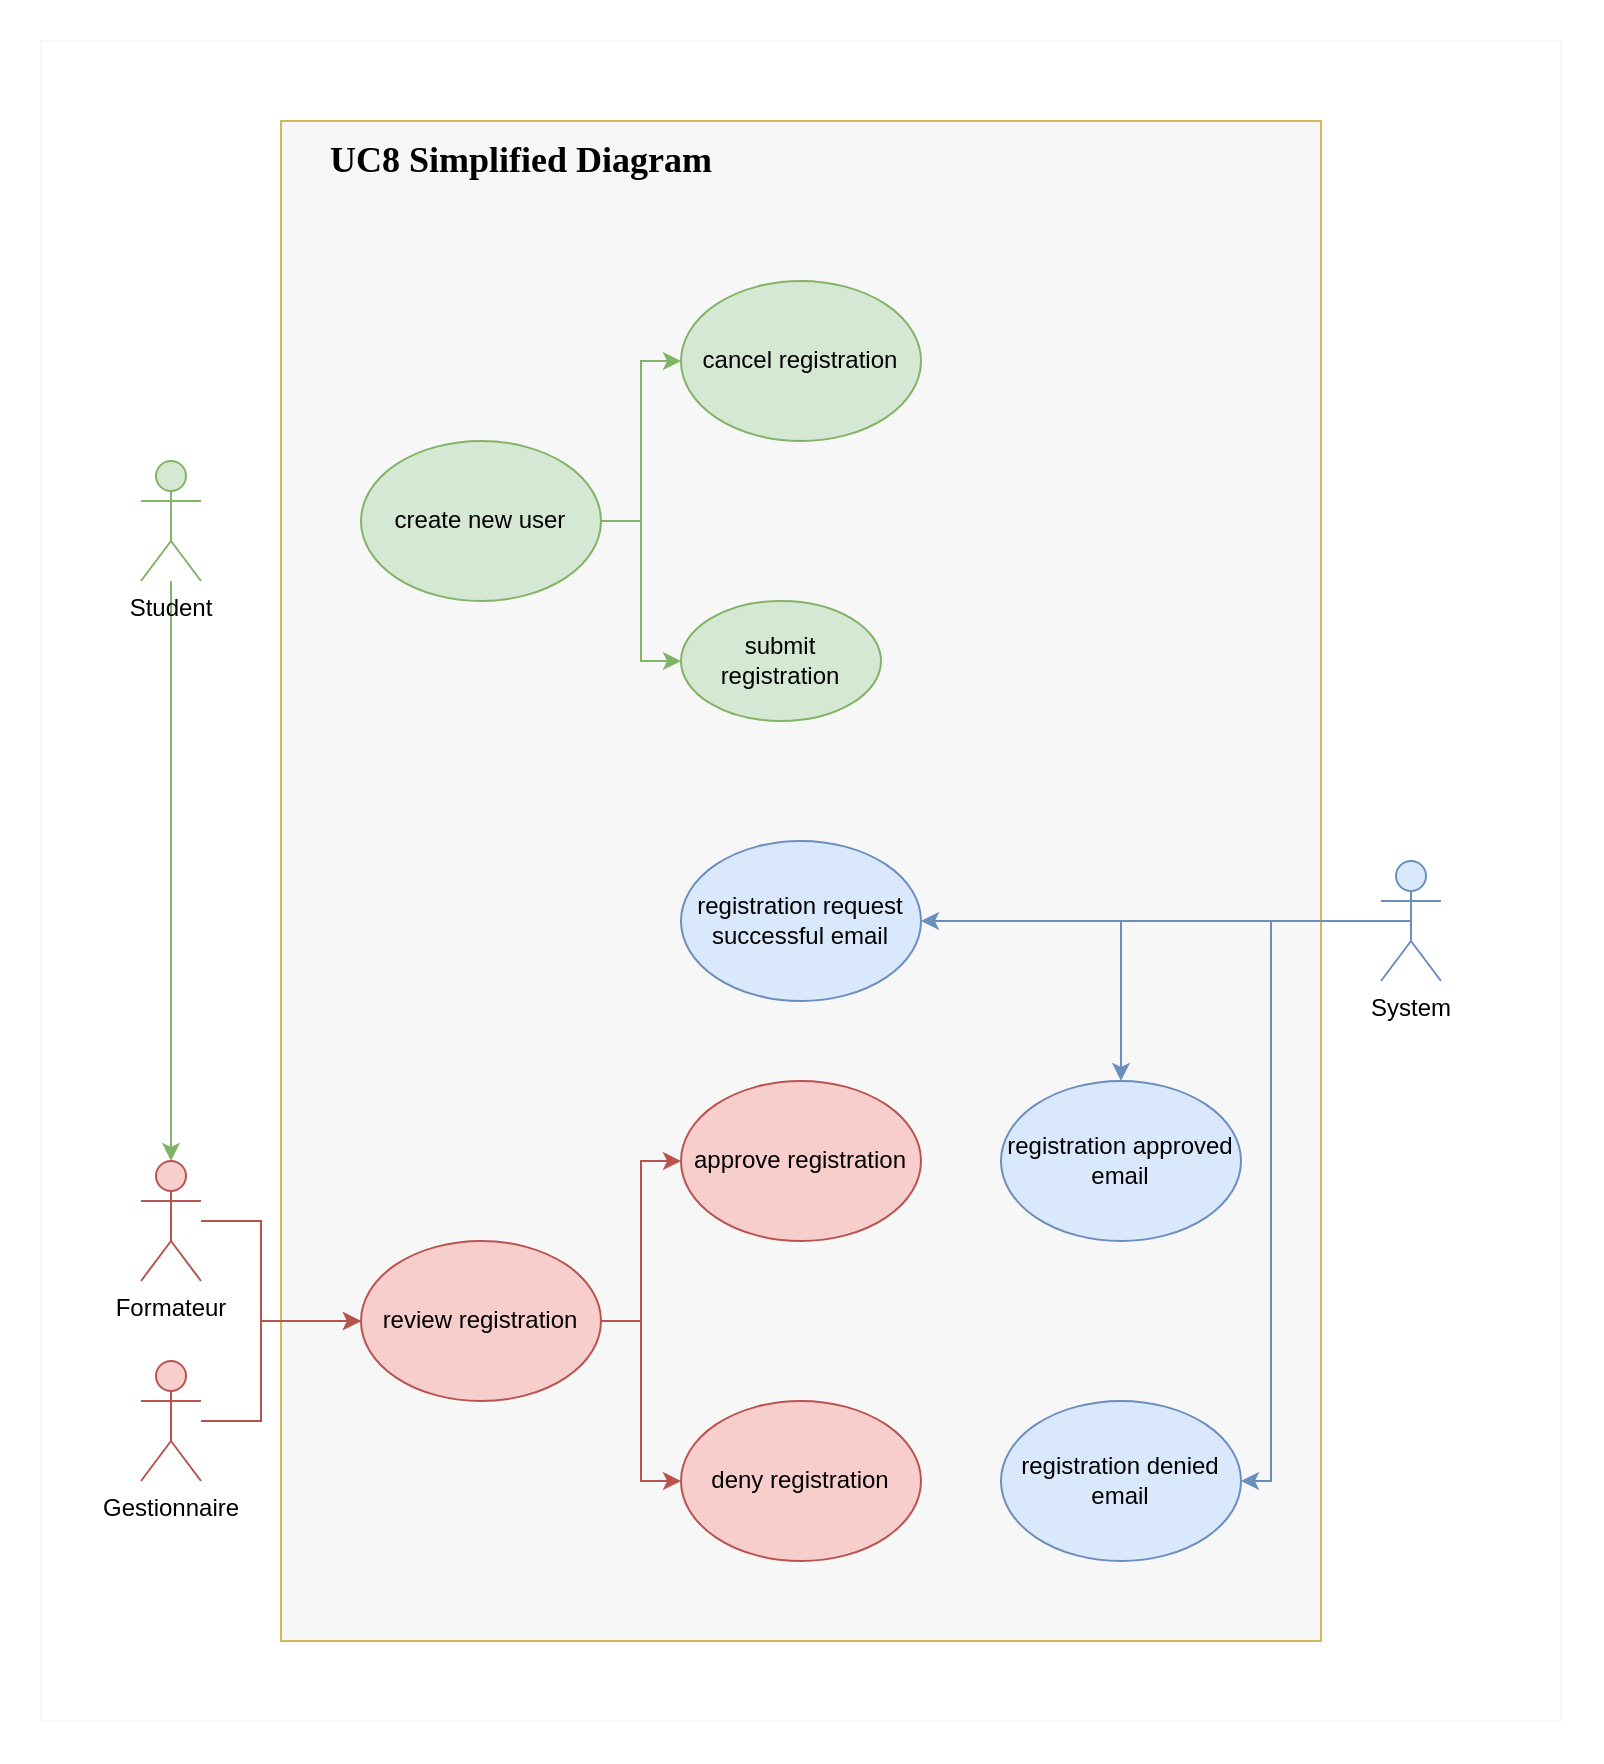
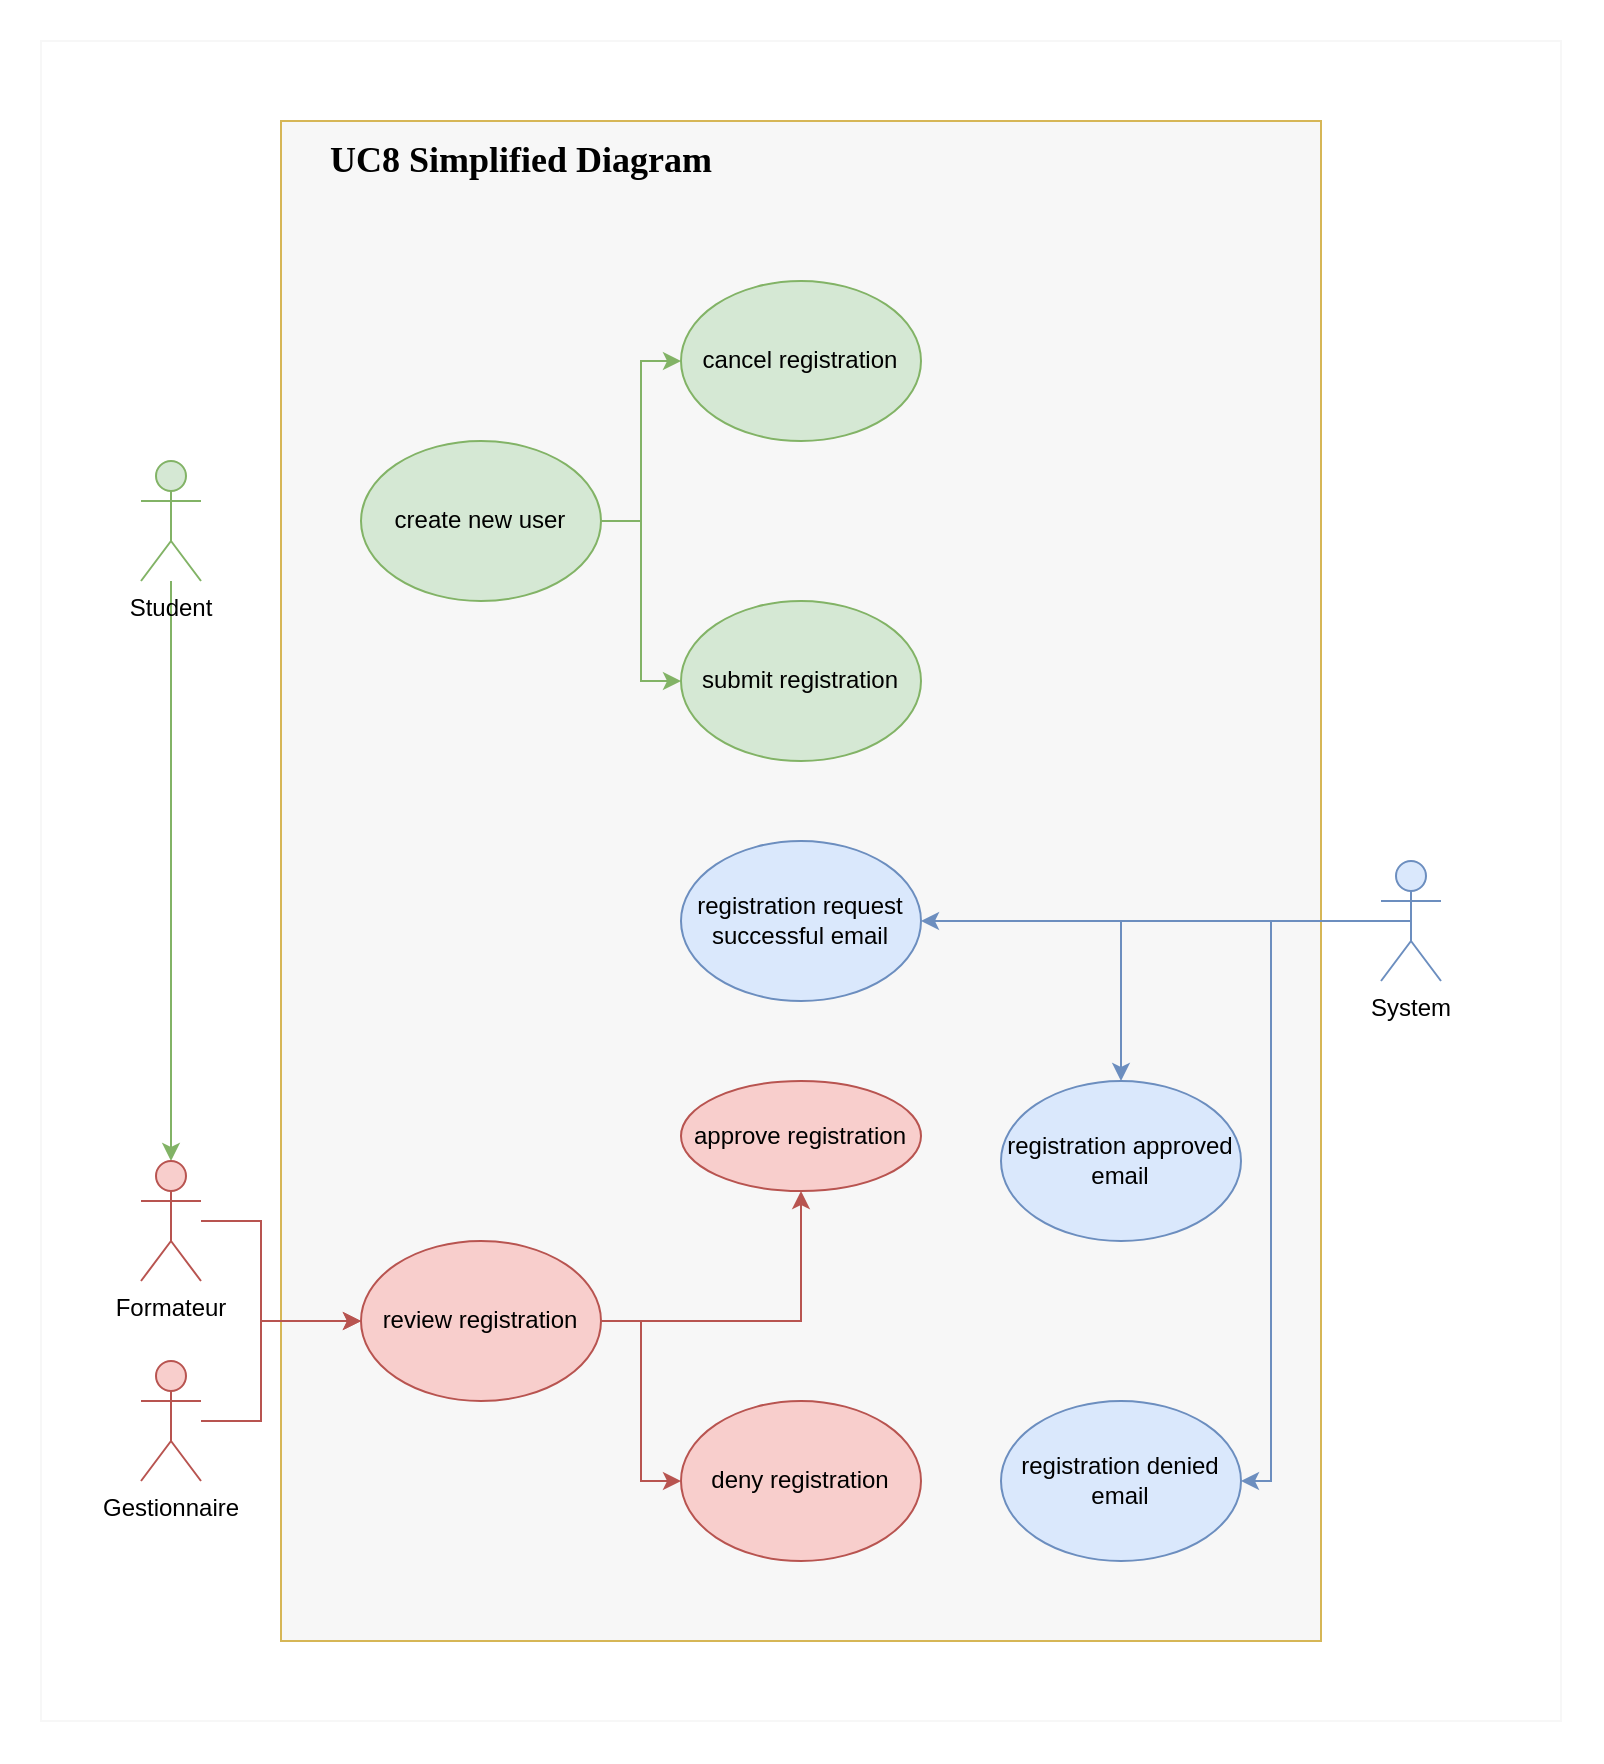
node "submit registration": size 200x120 -> 240x160
node "approve registration": size 240x160 -> 240x110
